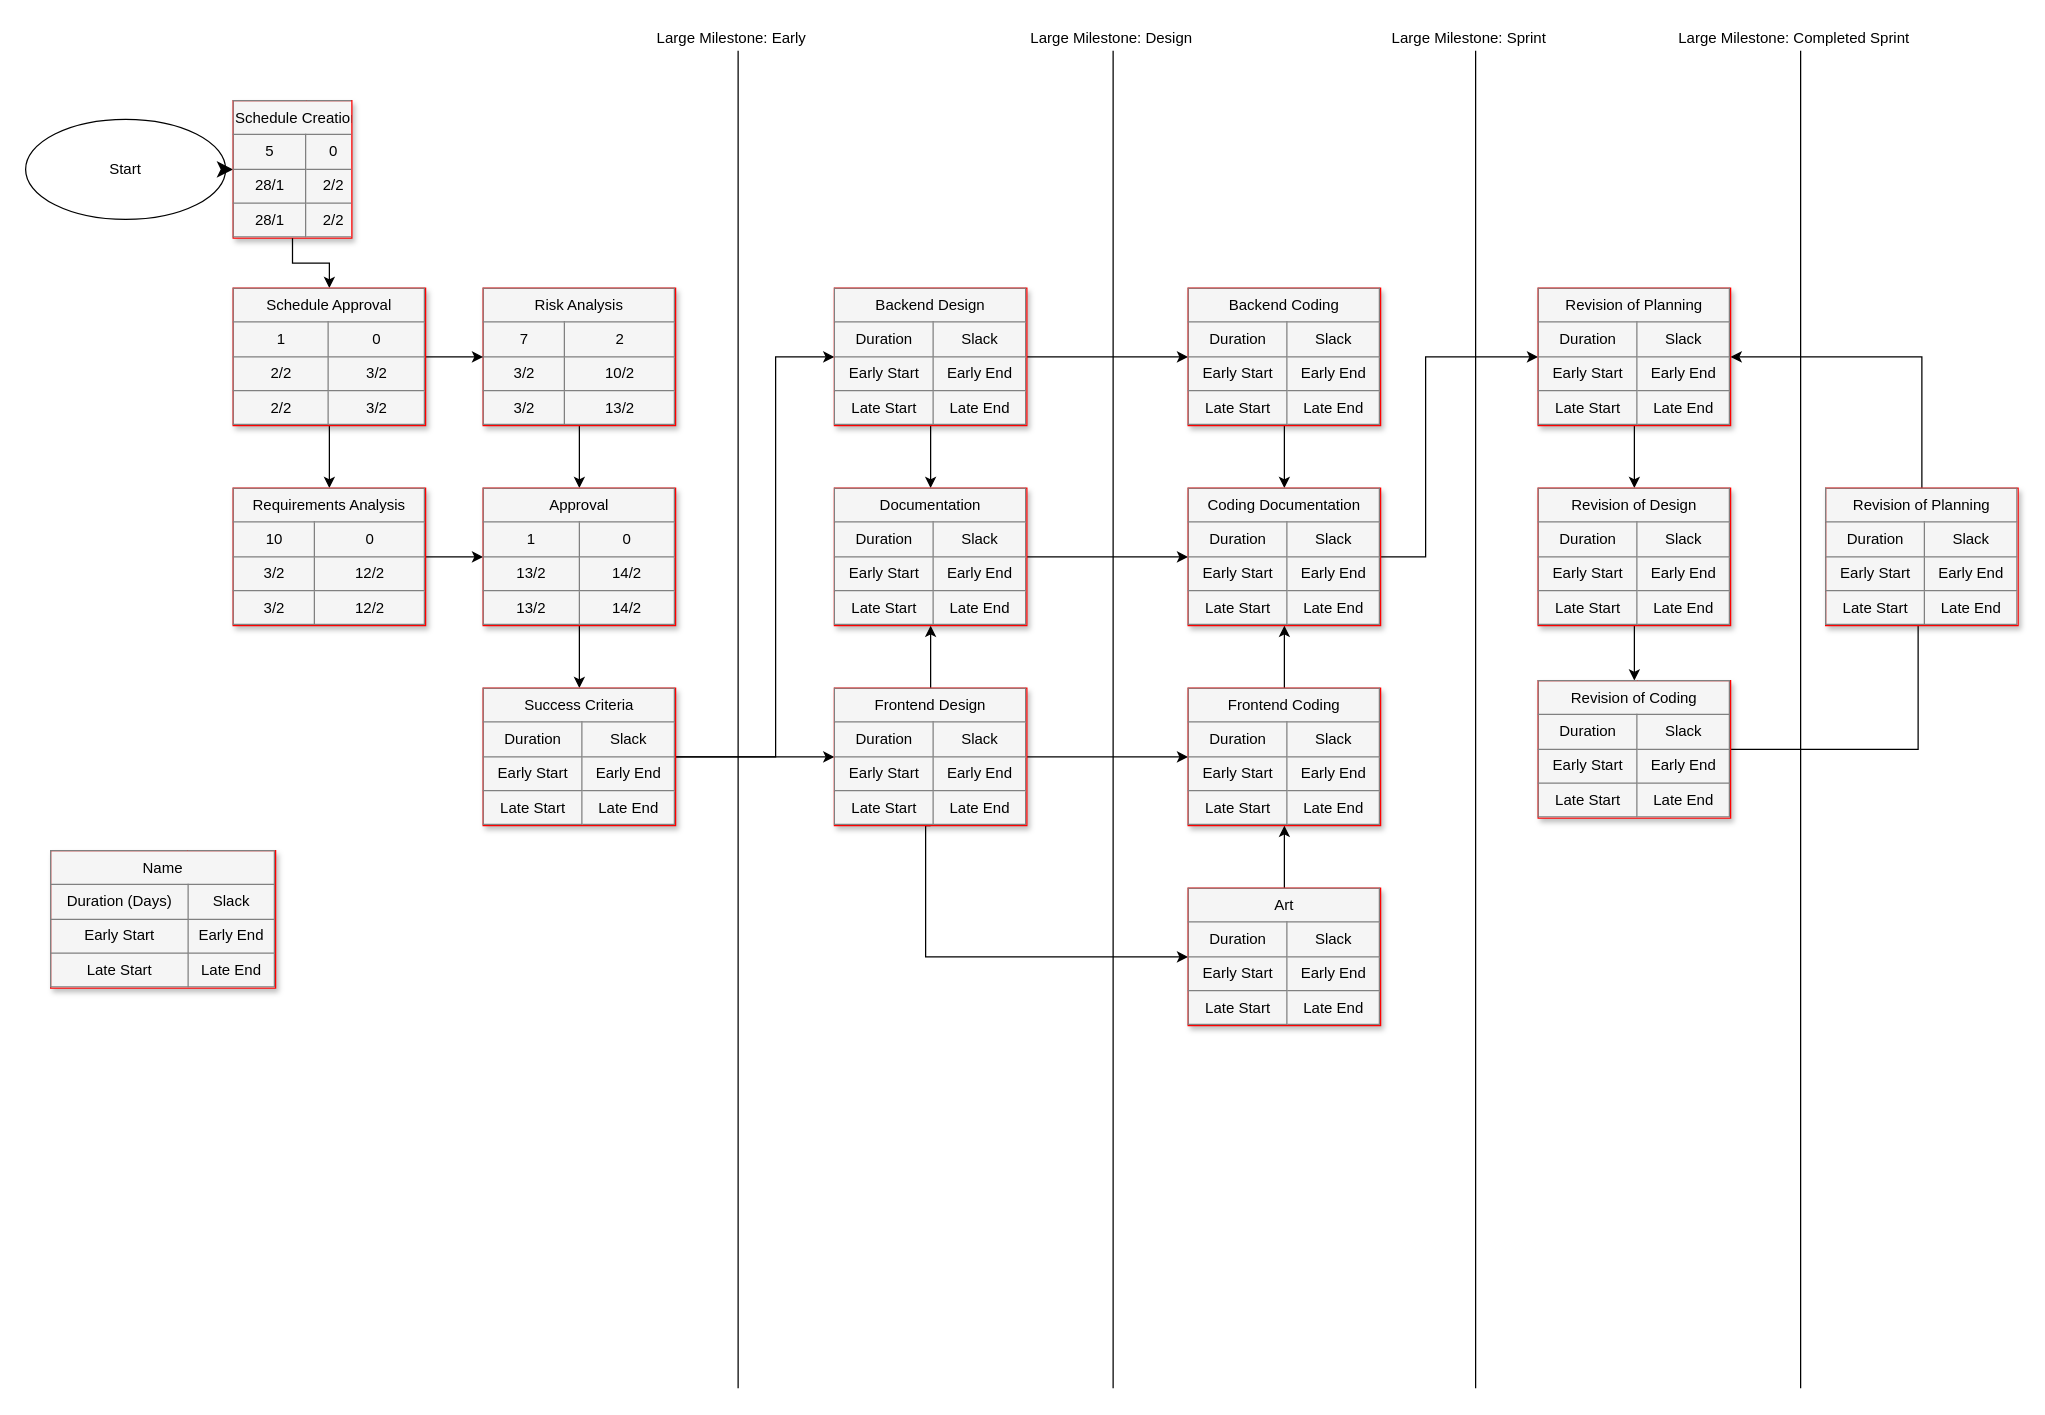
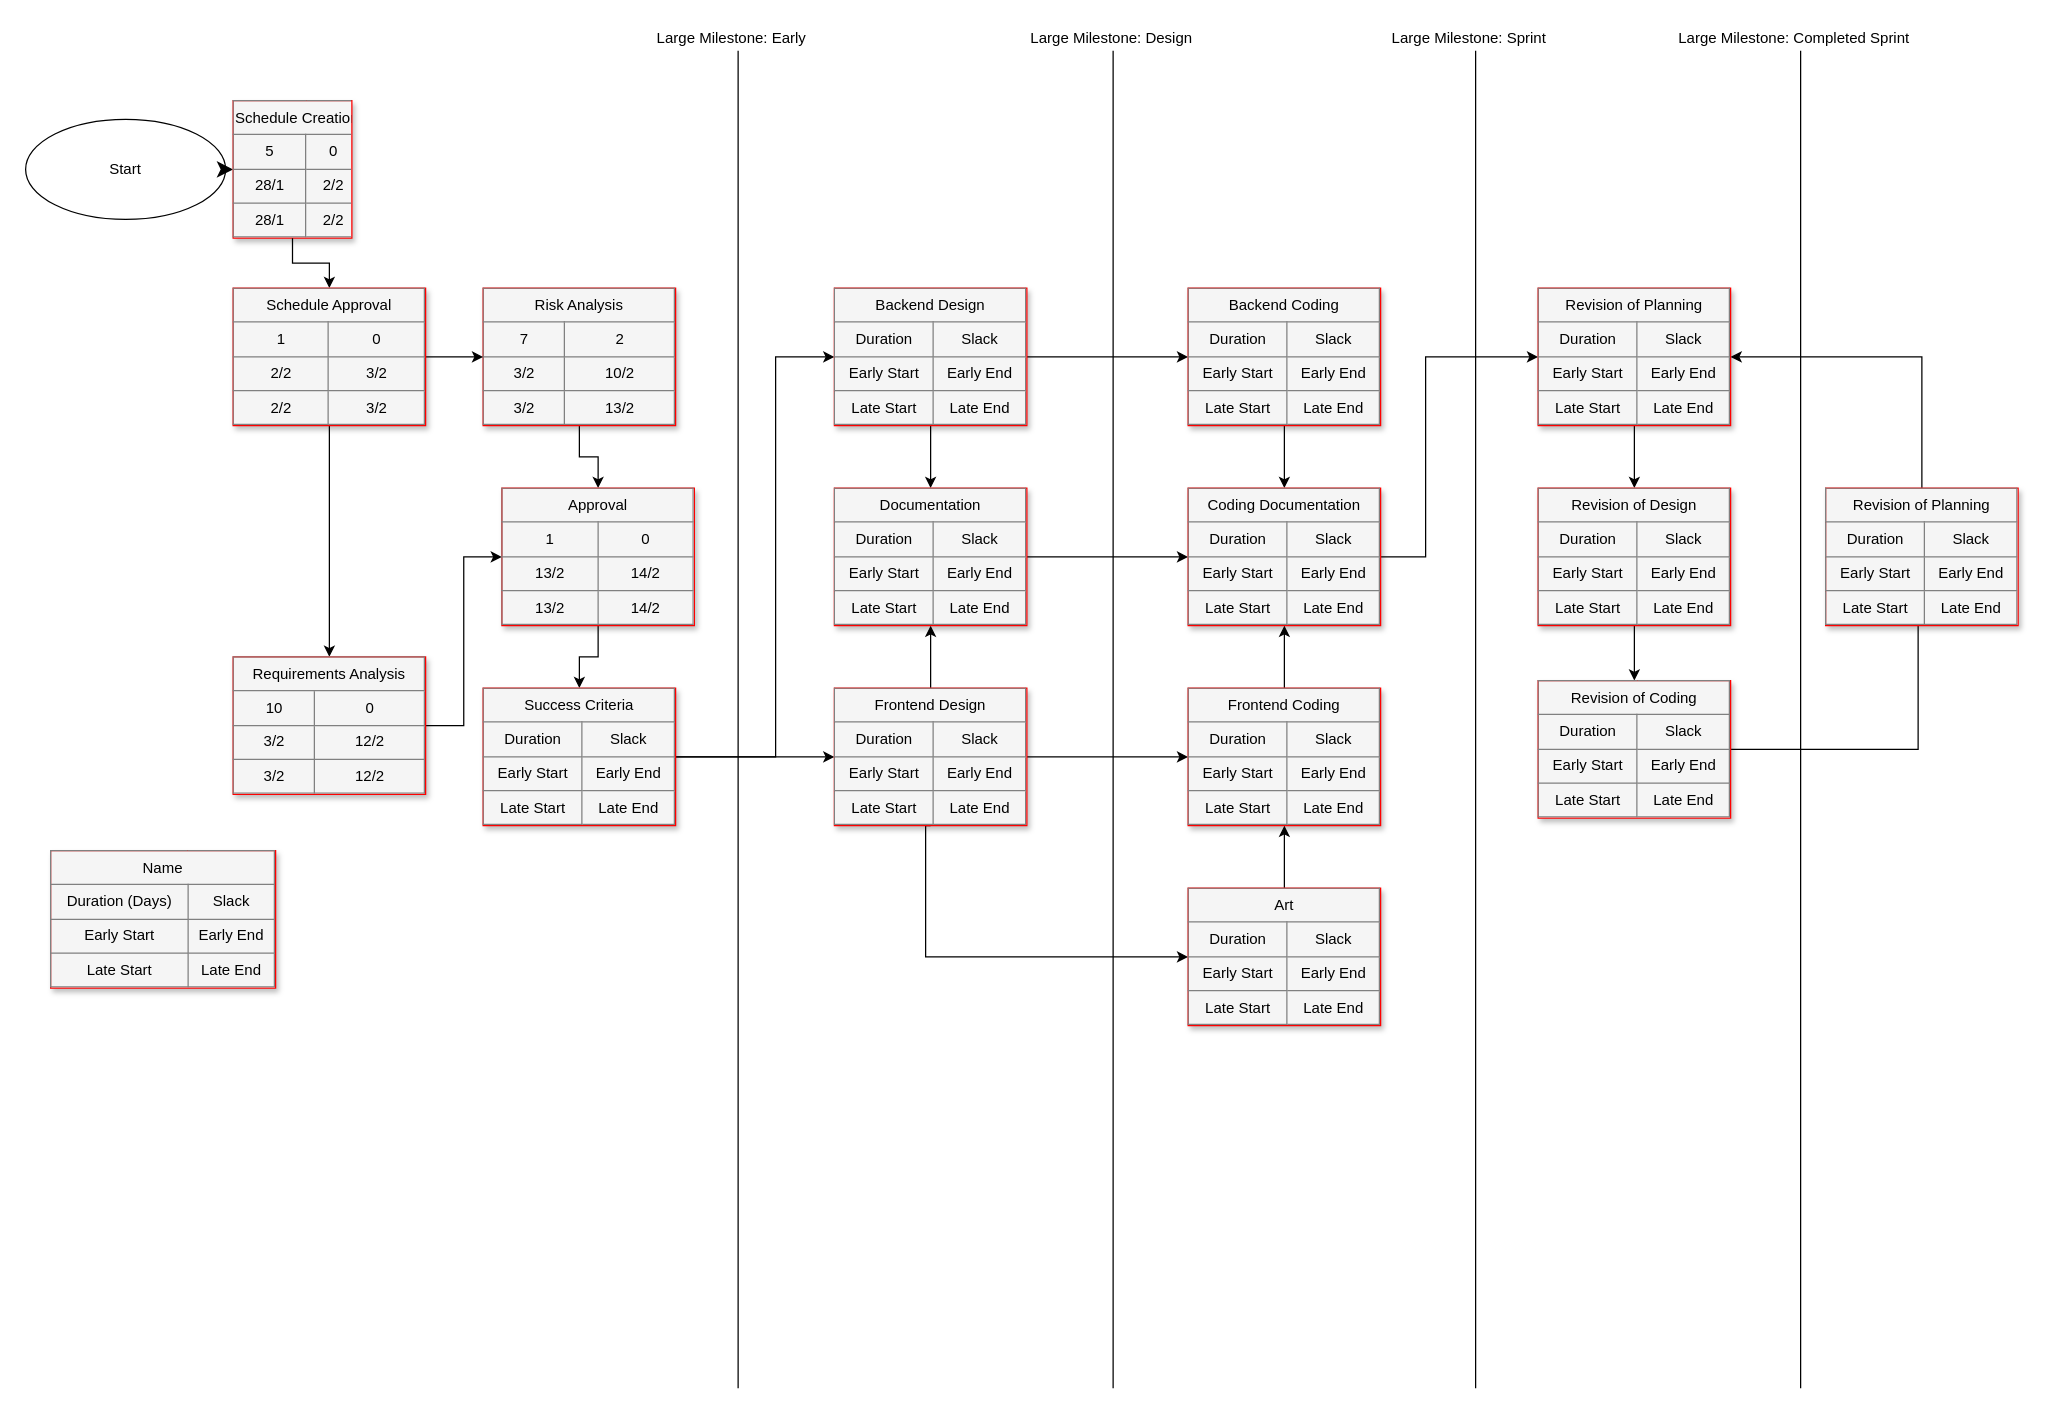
node "Requirements Analysis 10 0 3/2 12/2 3/2 12/2": moved (329, 557) -> (329, 726)
node "Approval 1 0 13/2 14/2 13/2 14/2": moved (579, 557) -> (598, 557)
